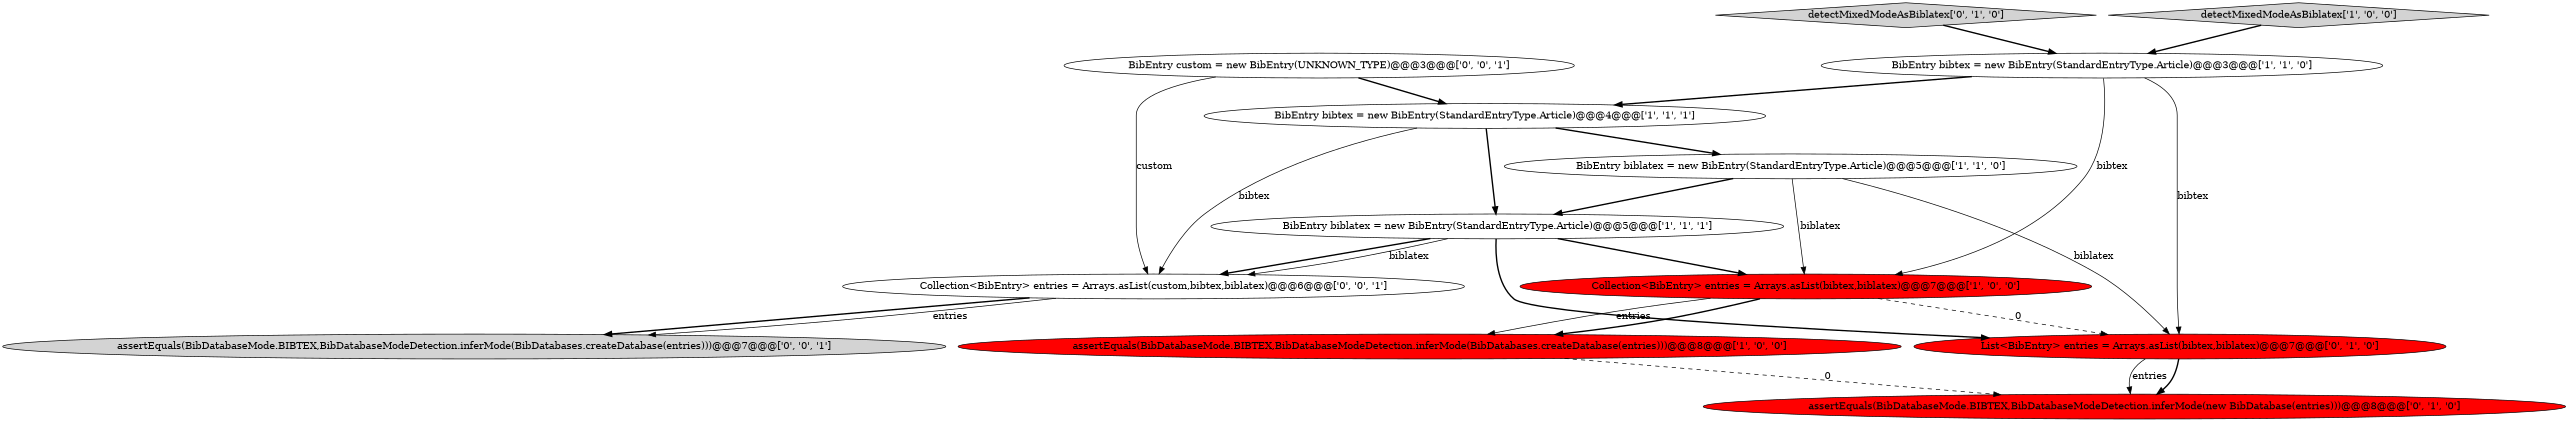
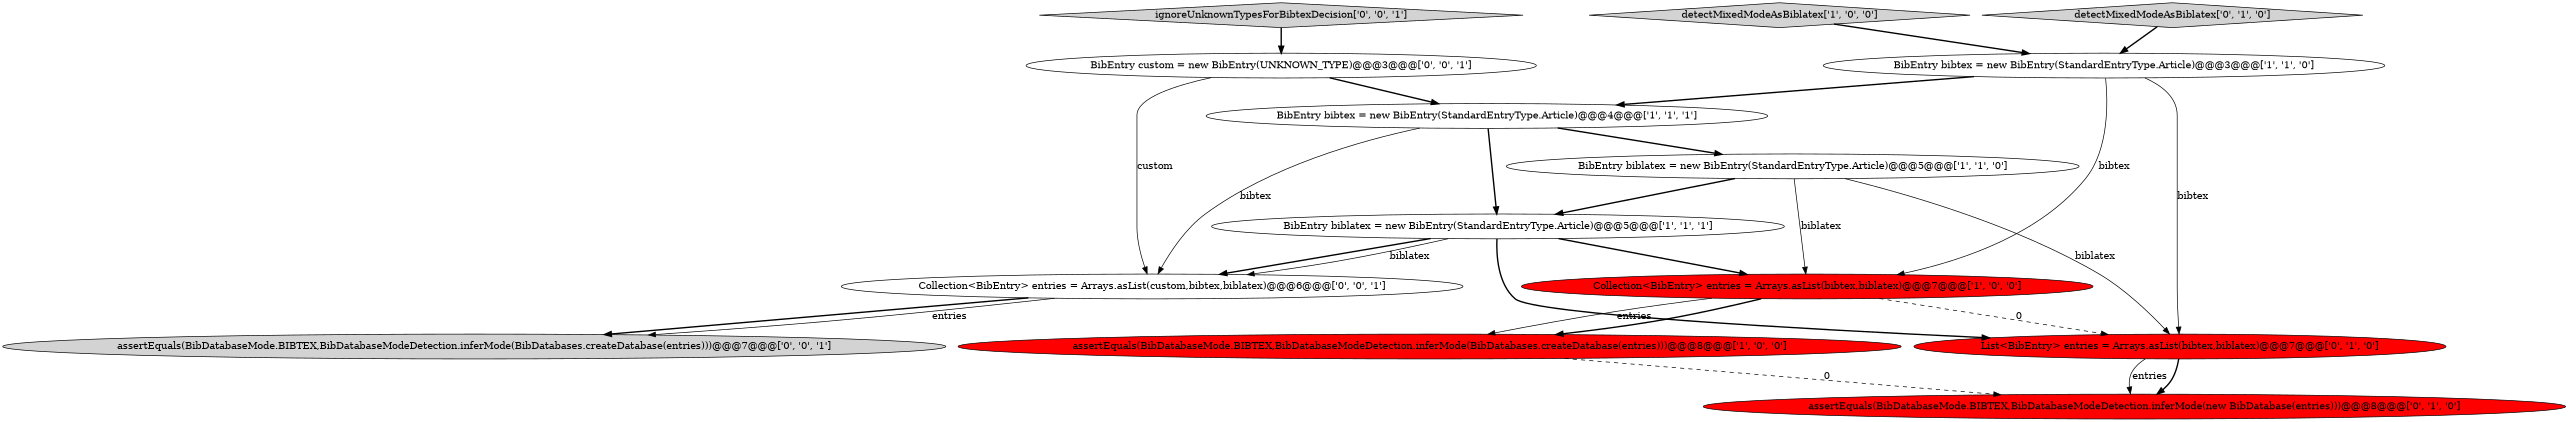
node "ignoreUnknownTypesForBibtexDecision['0', '0', '1']": added
